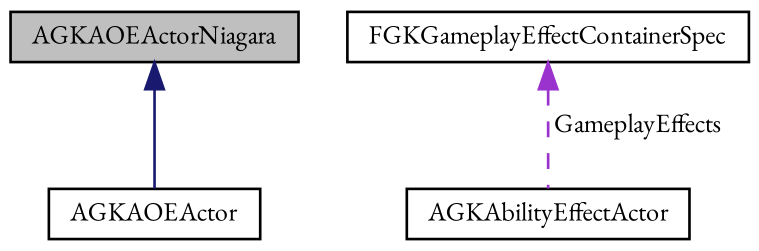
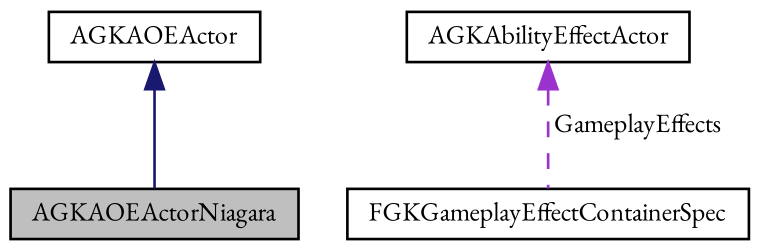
edge "AGKAOEActor" -> "AGKAOEActorNiagara": reversed
edge "AGKAbilityEffectActor" -> "FGKGameplayEffectContainerSpec": reversed
